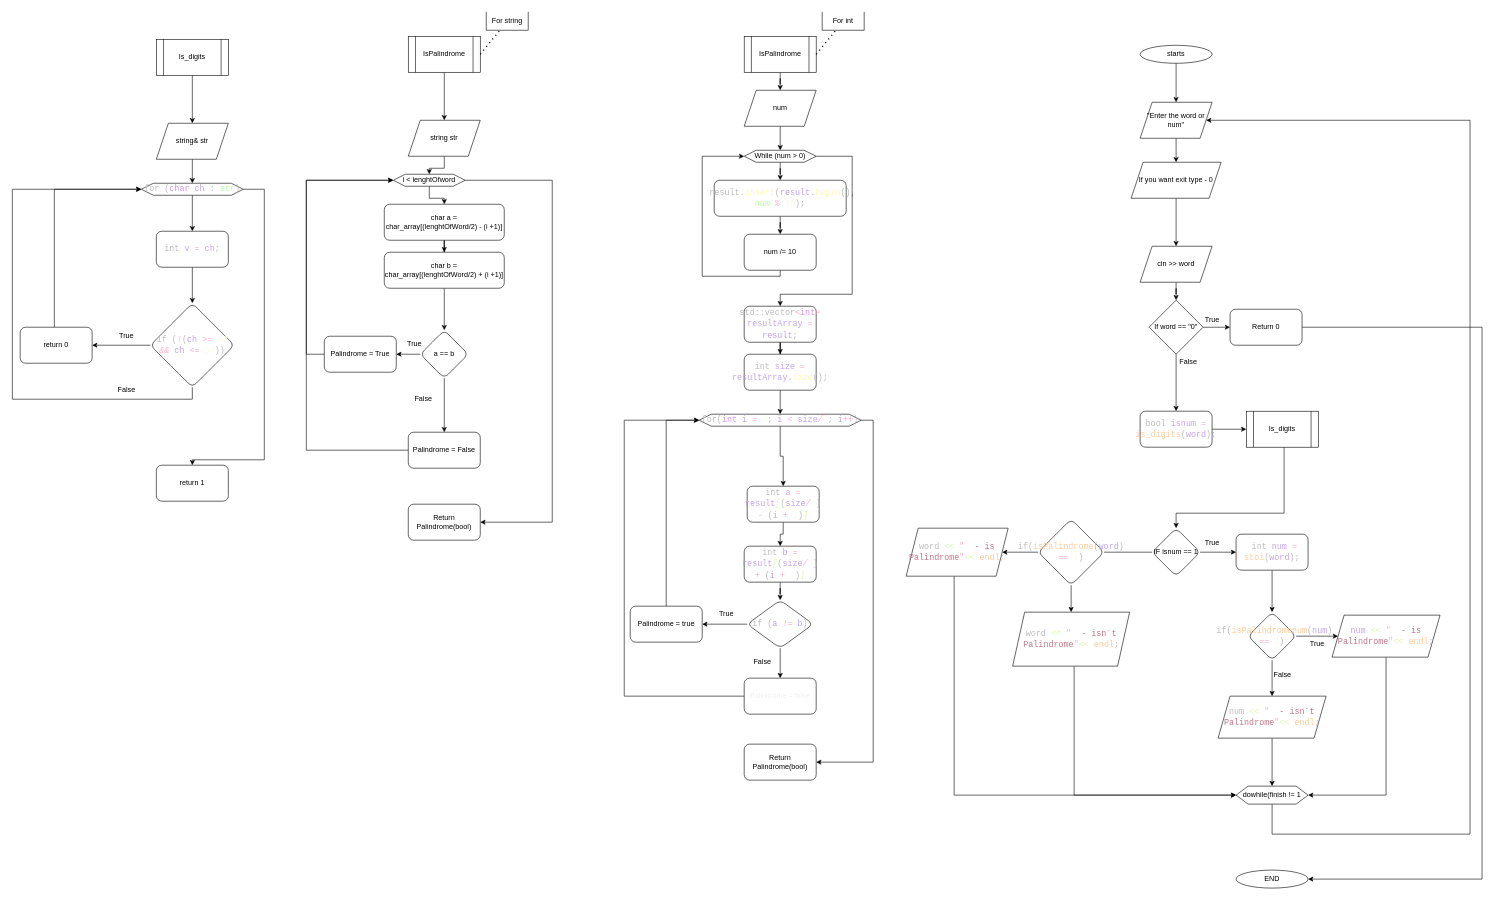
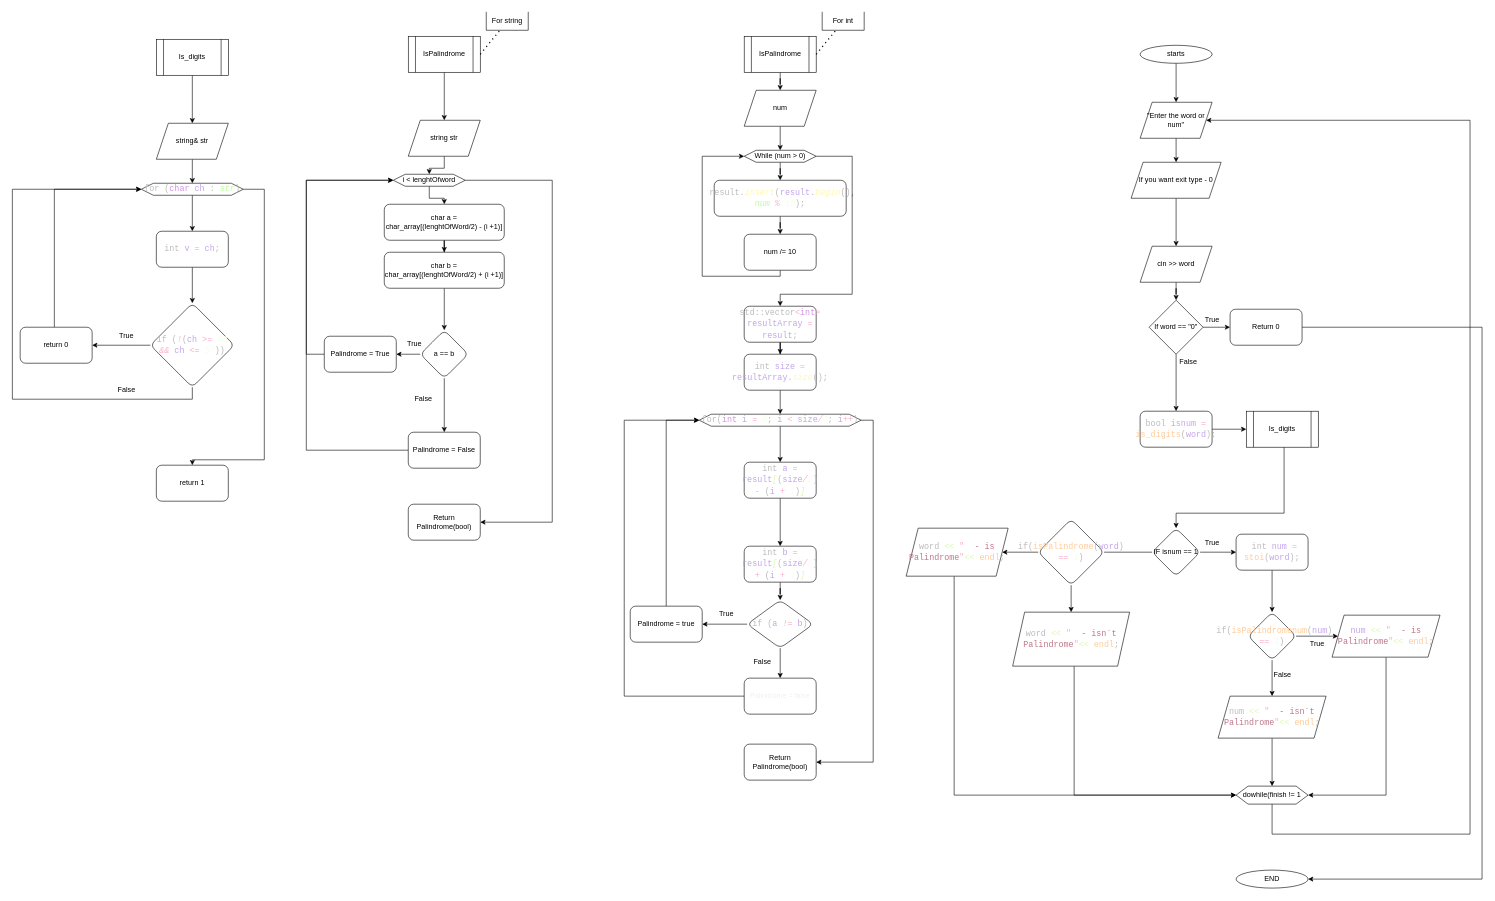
node "int a = result[(size/2) - (i + 1)]": moved (783, 504) -> (780, 480)
